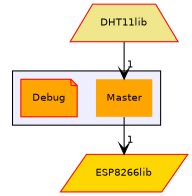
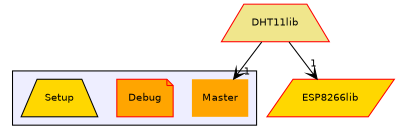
node "Setup": added
edge "Master" -> "ESP8266lib": now "DHT11lib" -> "ESP8266lib"
